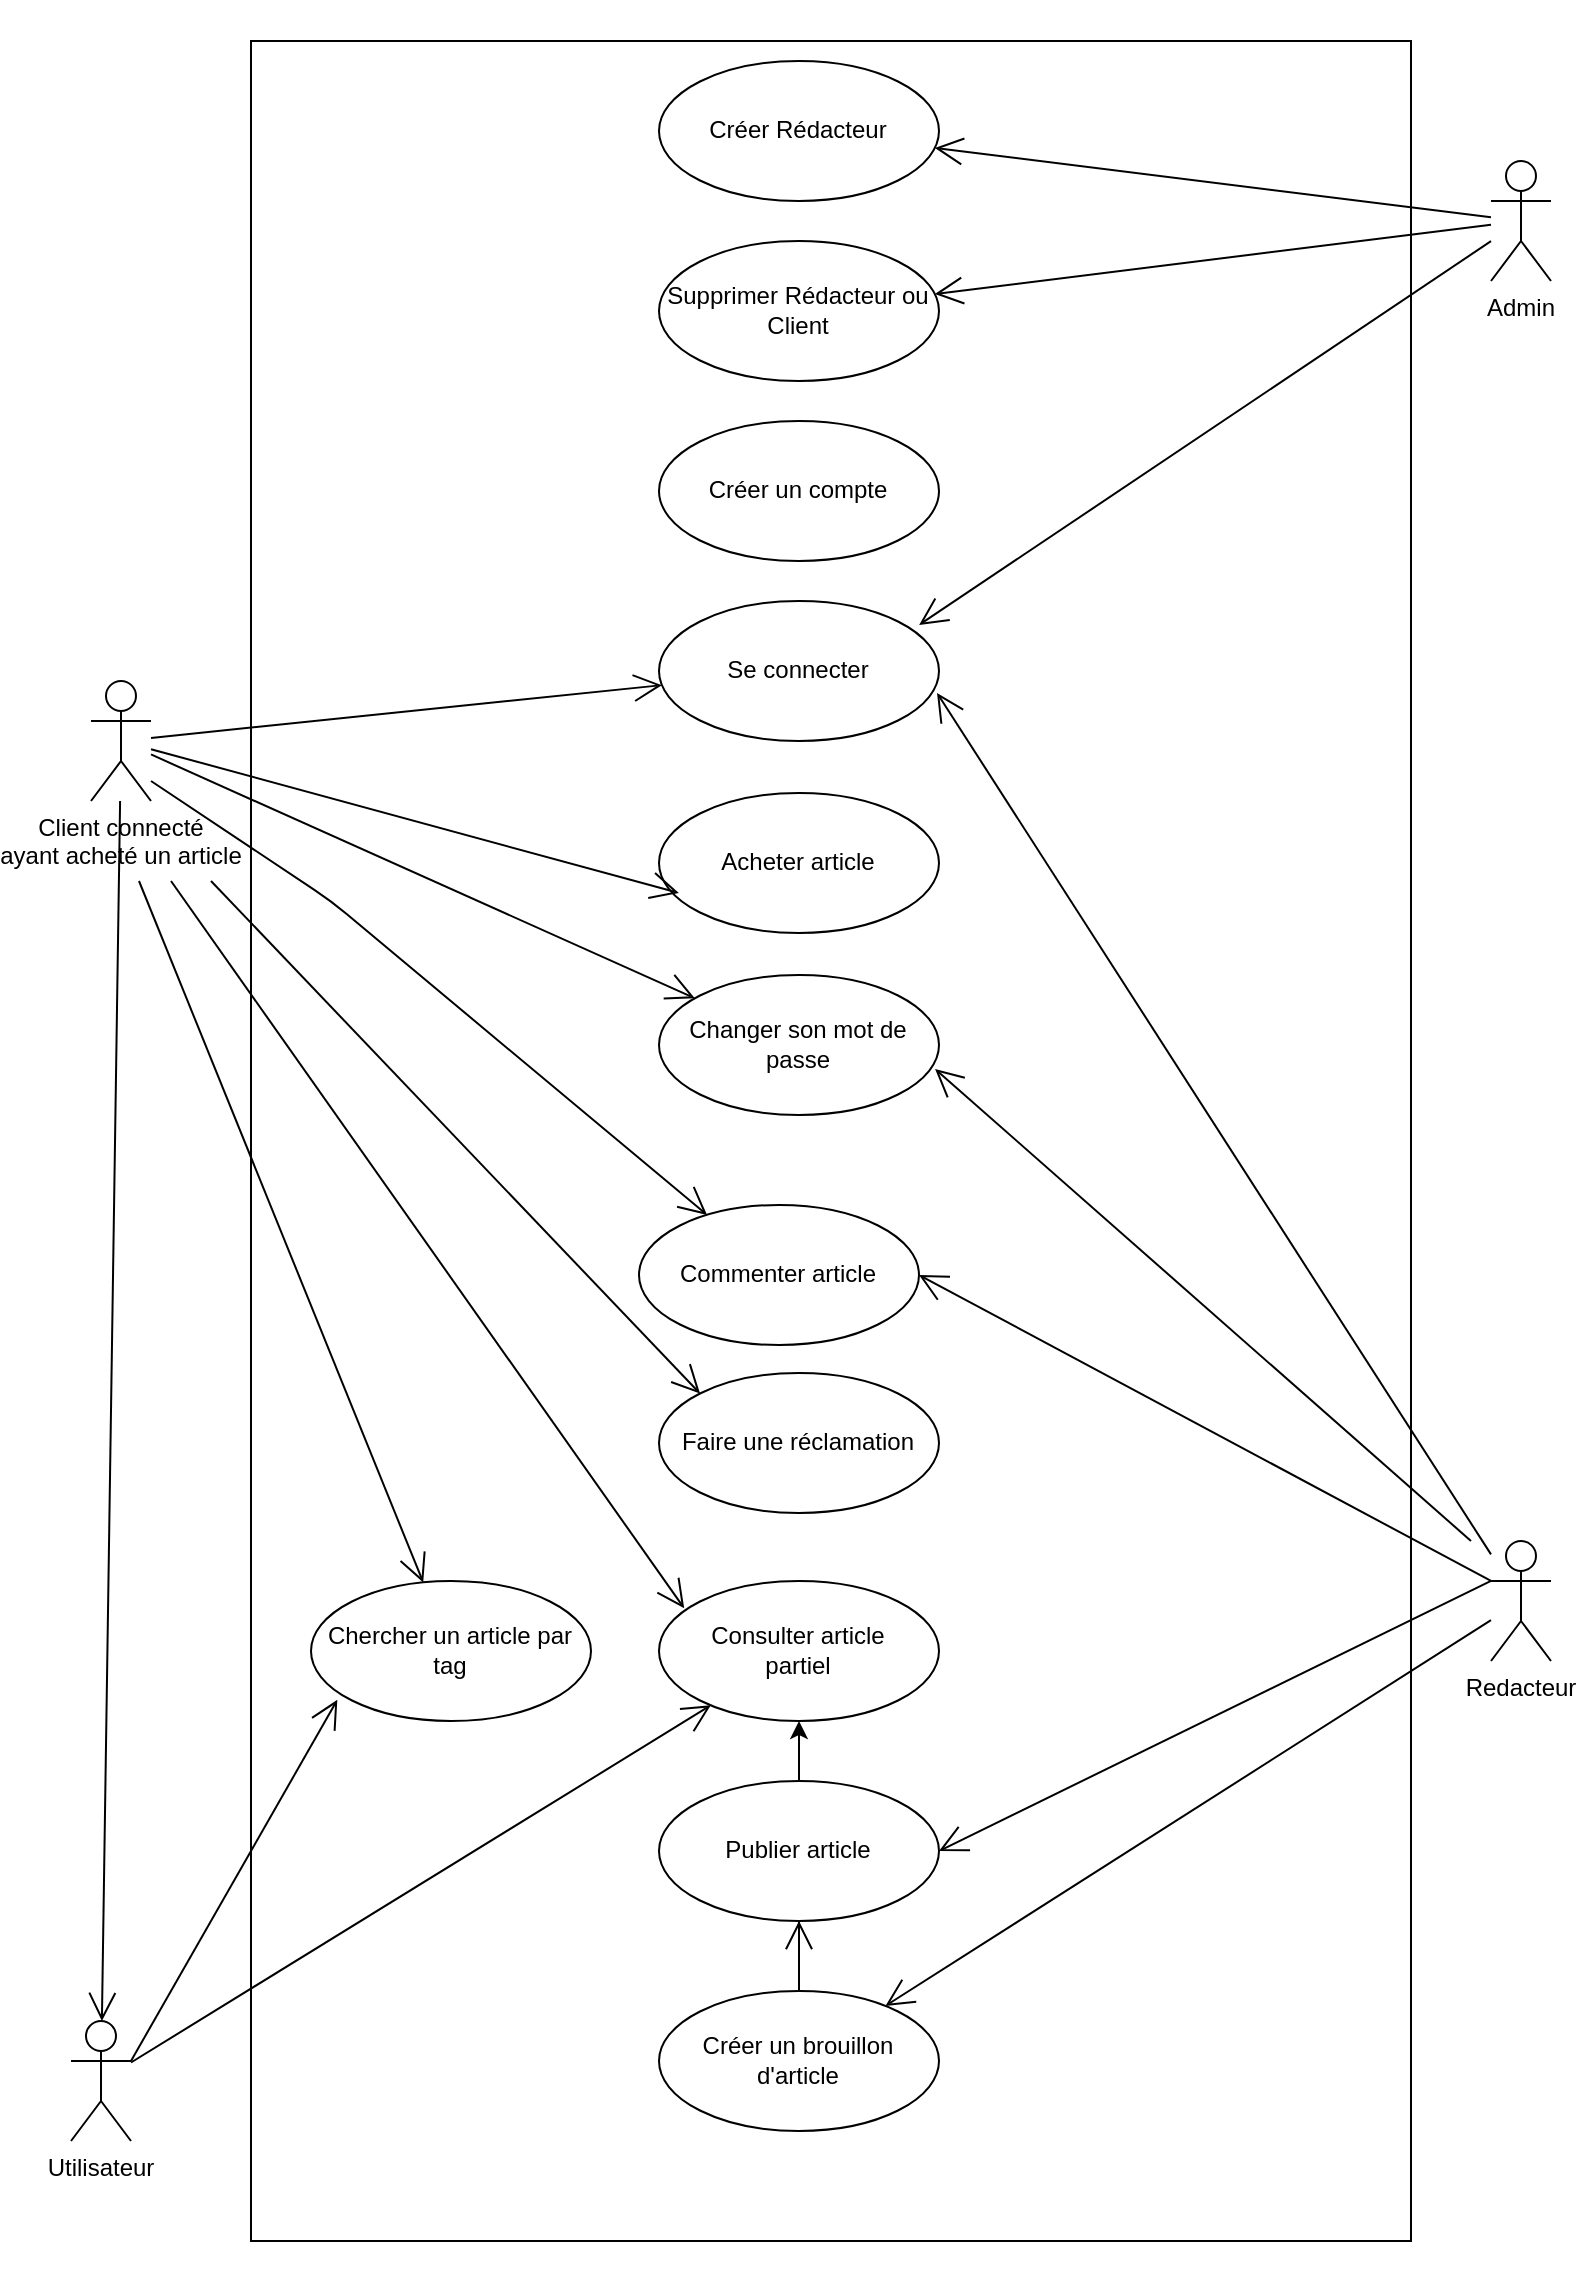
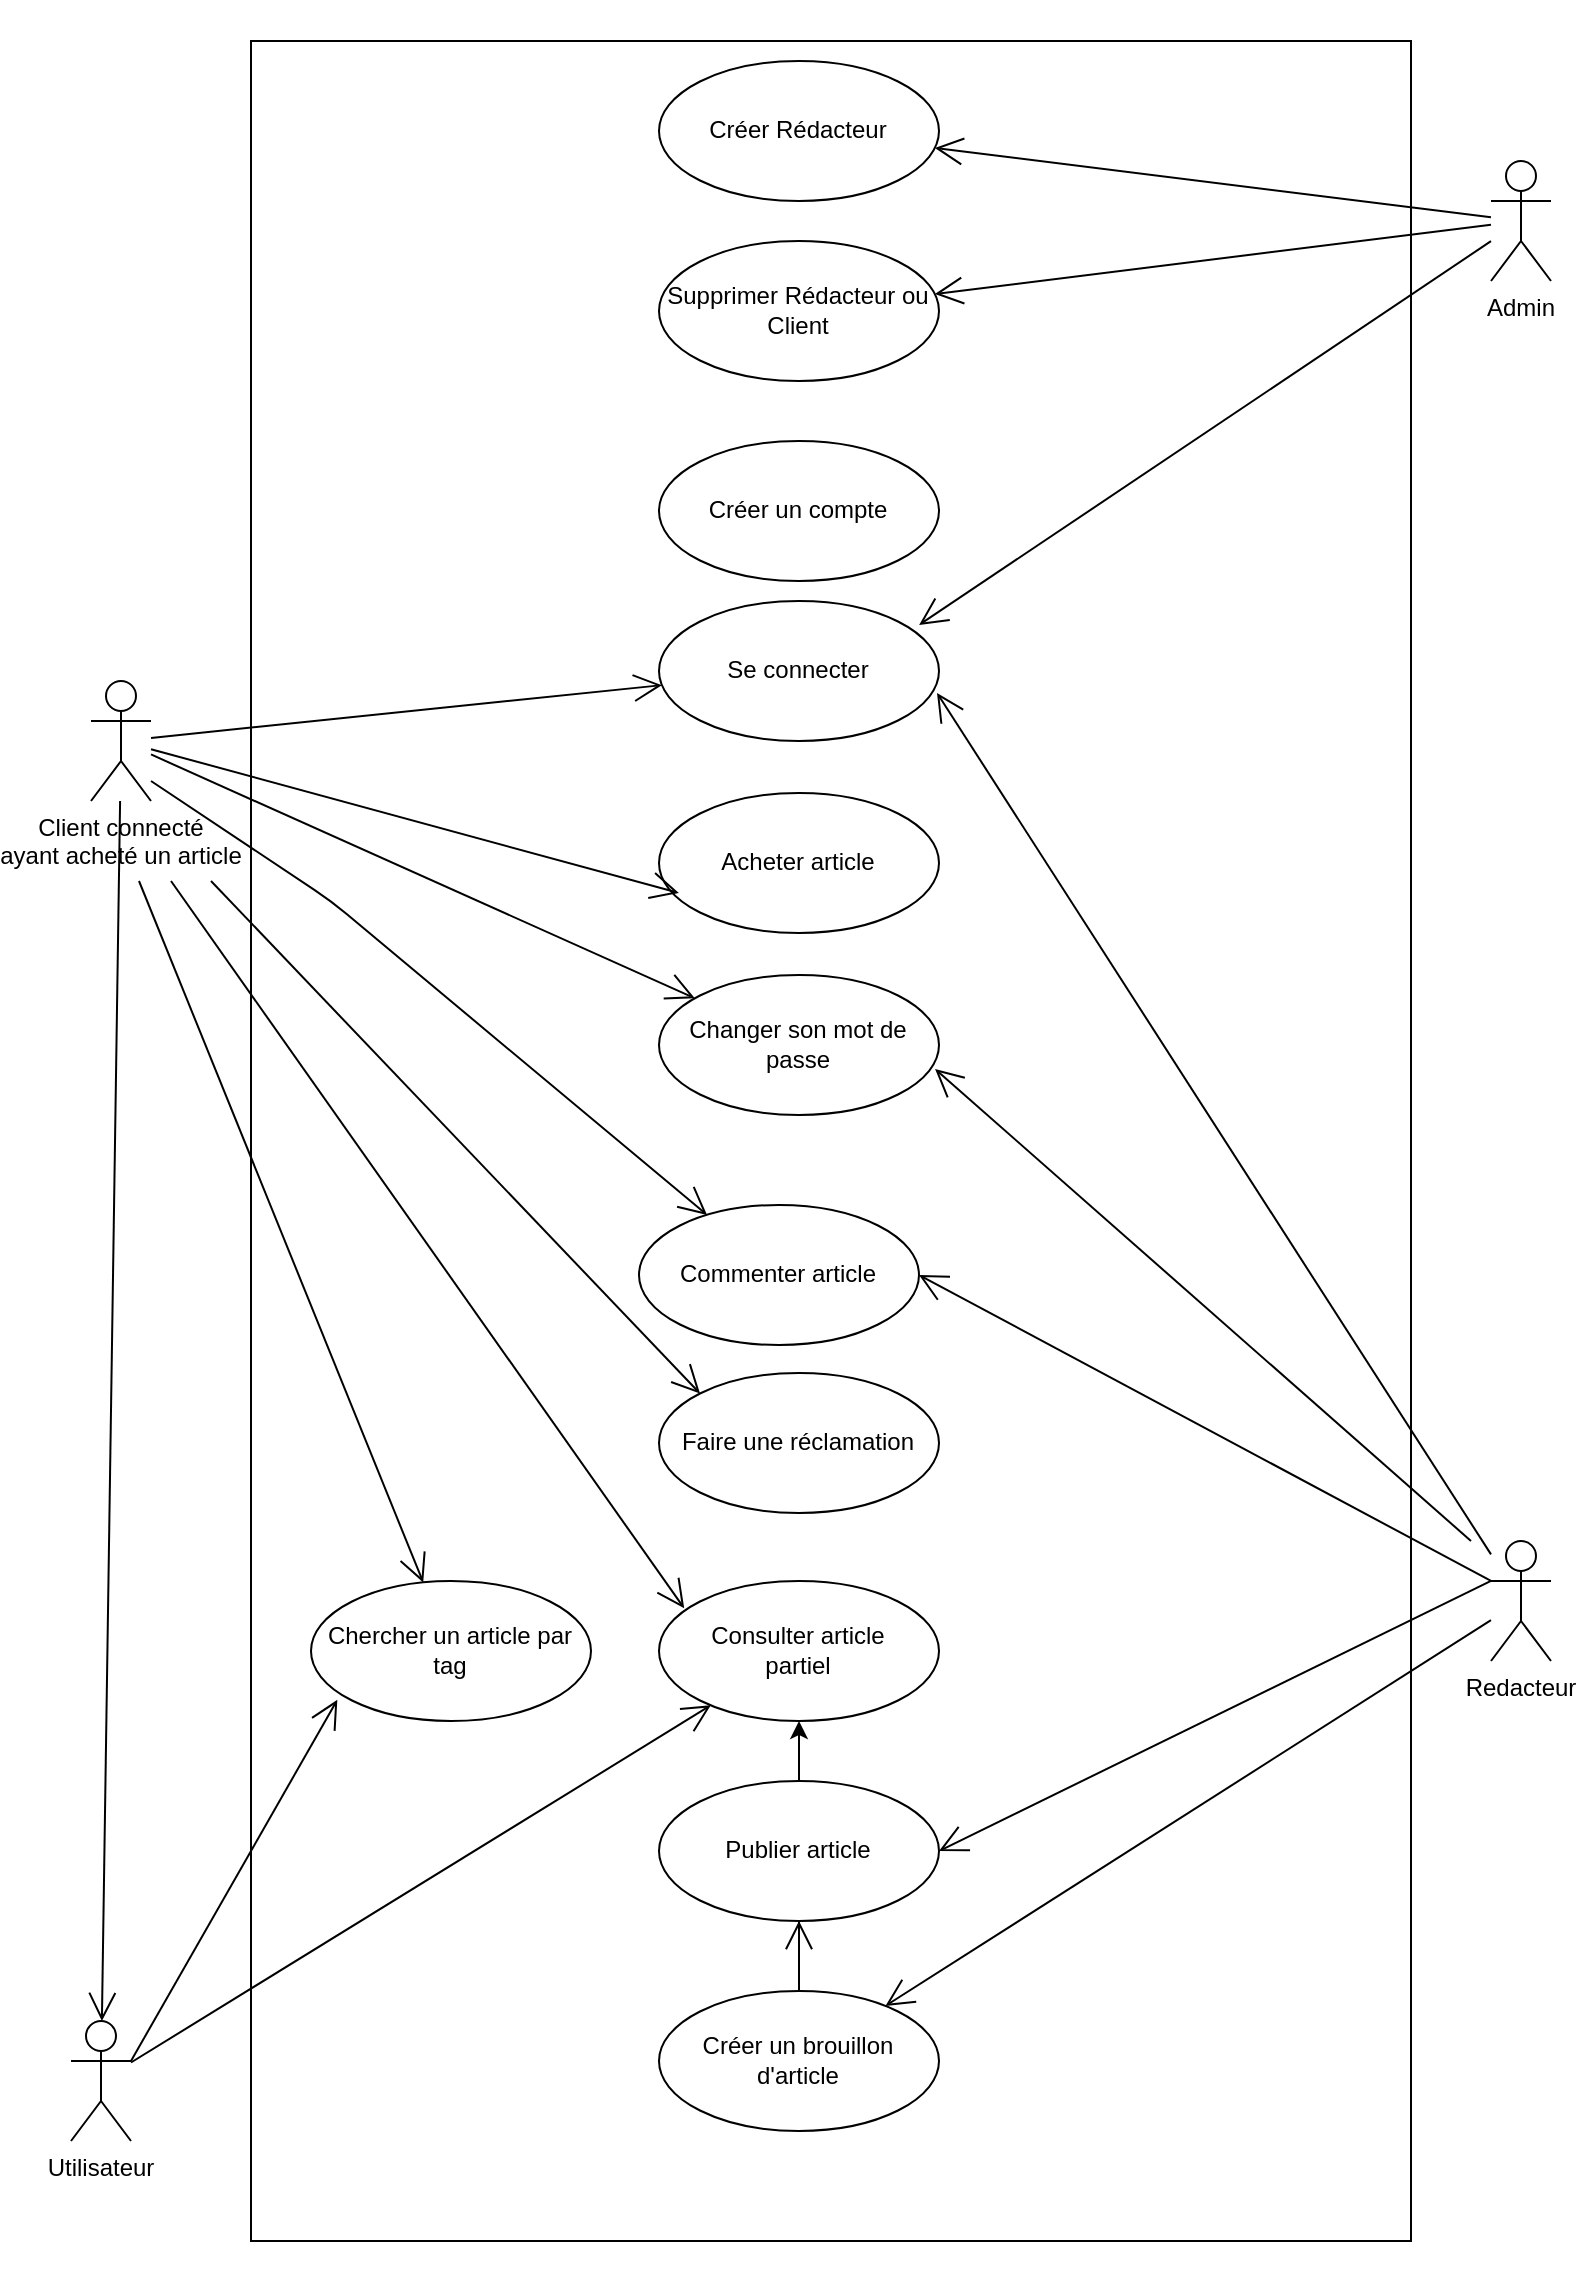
node "Créer un compte": moved (799, 491) -> (799, 511)
